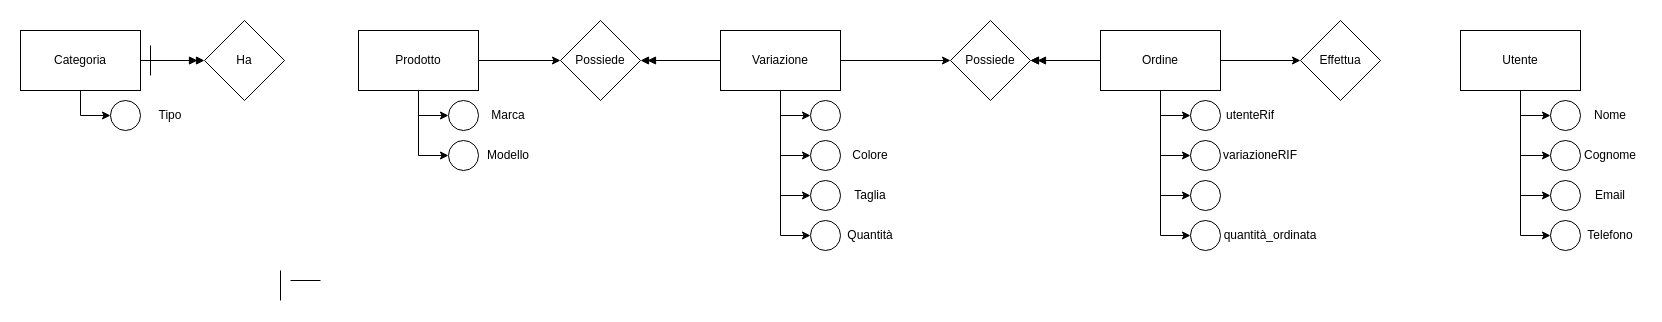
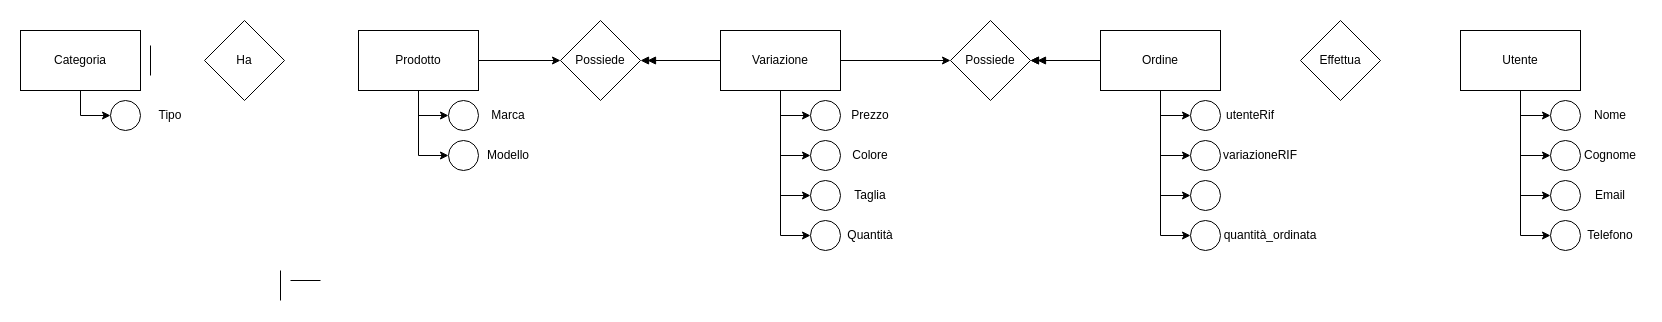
edge "Categoria" -> "Ha": removed
edge "Ordine" -> "Effettua": removed
node "Prezzo": added
